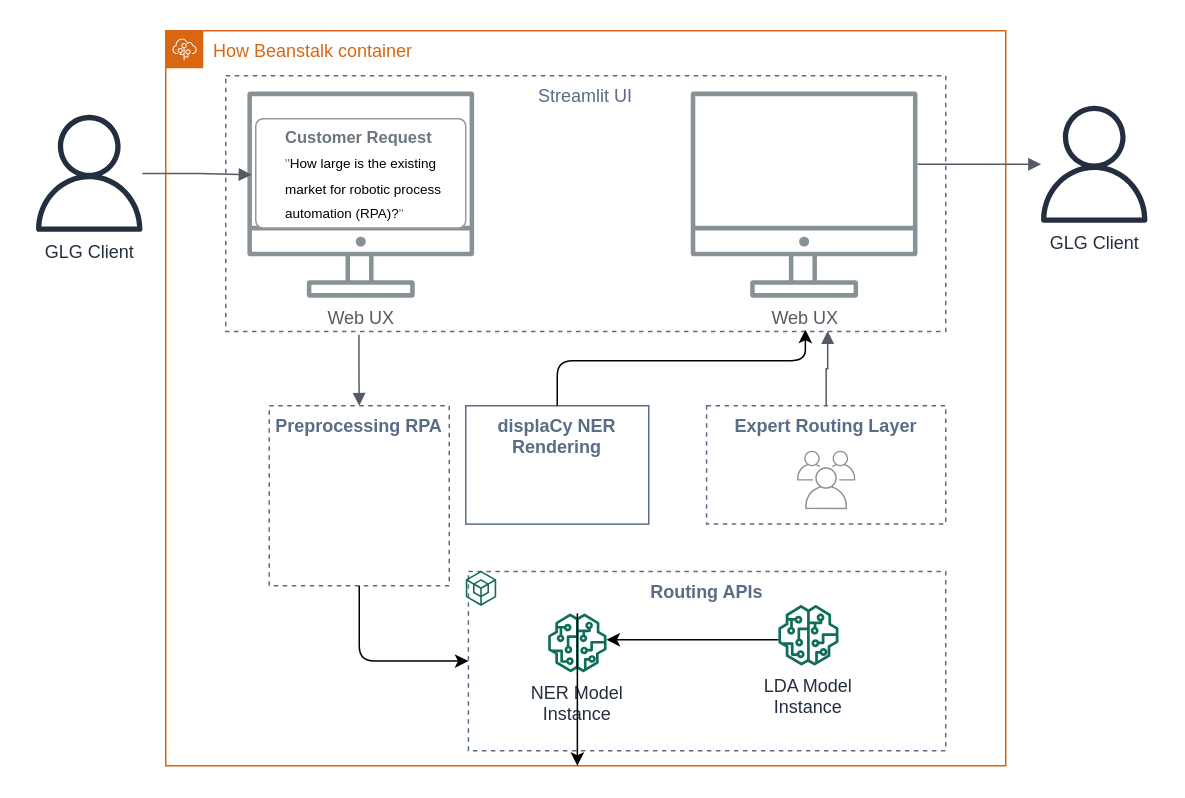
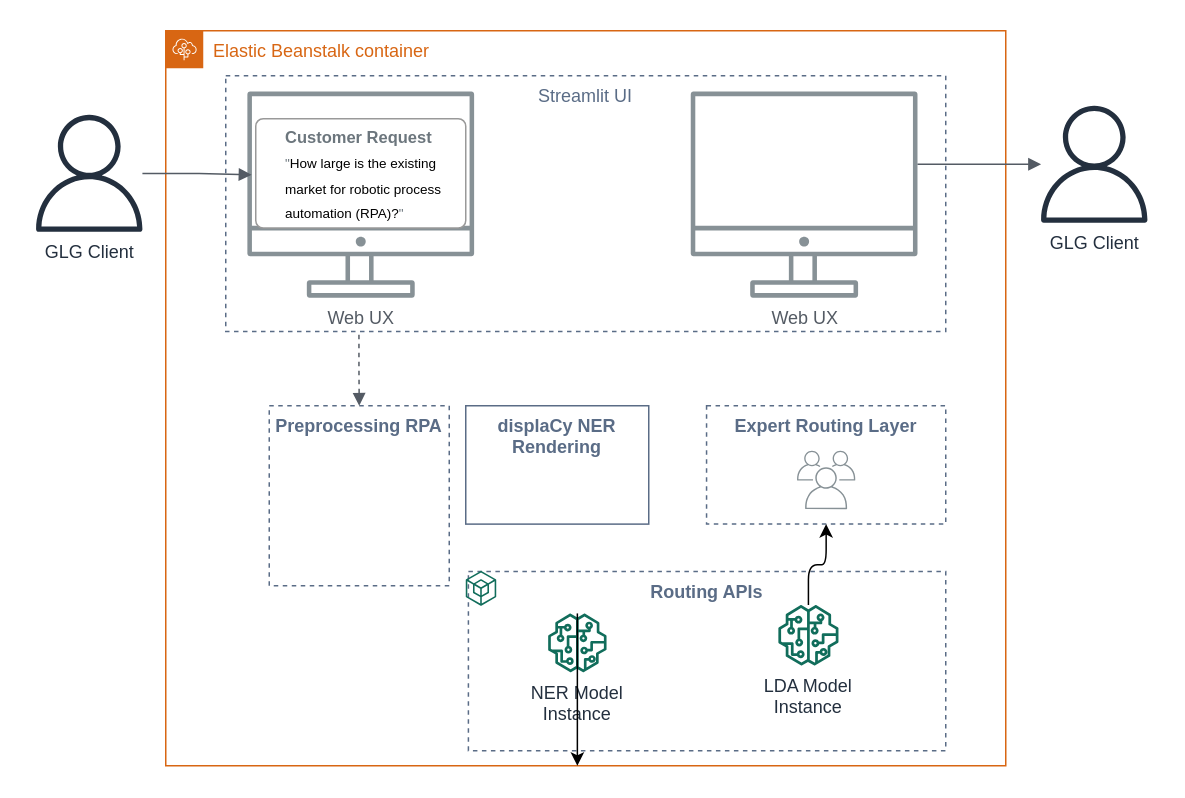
node "How Beanstalk container": label "How Beanstalk container" -> "Elastic Beanstalk container"
edge "displaCy NER Rendering" -> "Streamlit UI": removed
edge "Streamlit UI" -> "Preprocessing RPA": style solid -> dashed
edge "Expert Routing Layer" -> "Streamlit UI": removed
edge "LDA Model Instance" -> "NER Model Instance": now "LDA Model Instance" -> "Expert Routing Layer"
edge "Preprocessing RPA" -> "Routing APIs": removed
